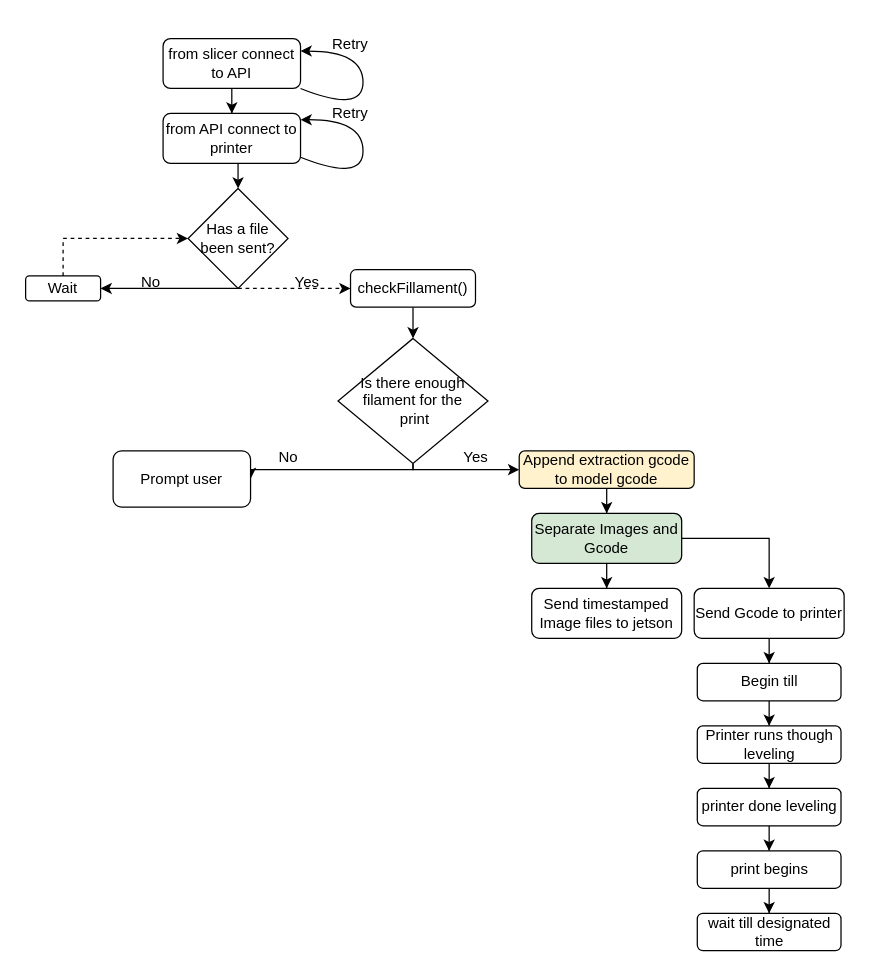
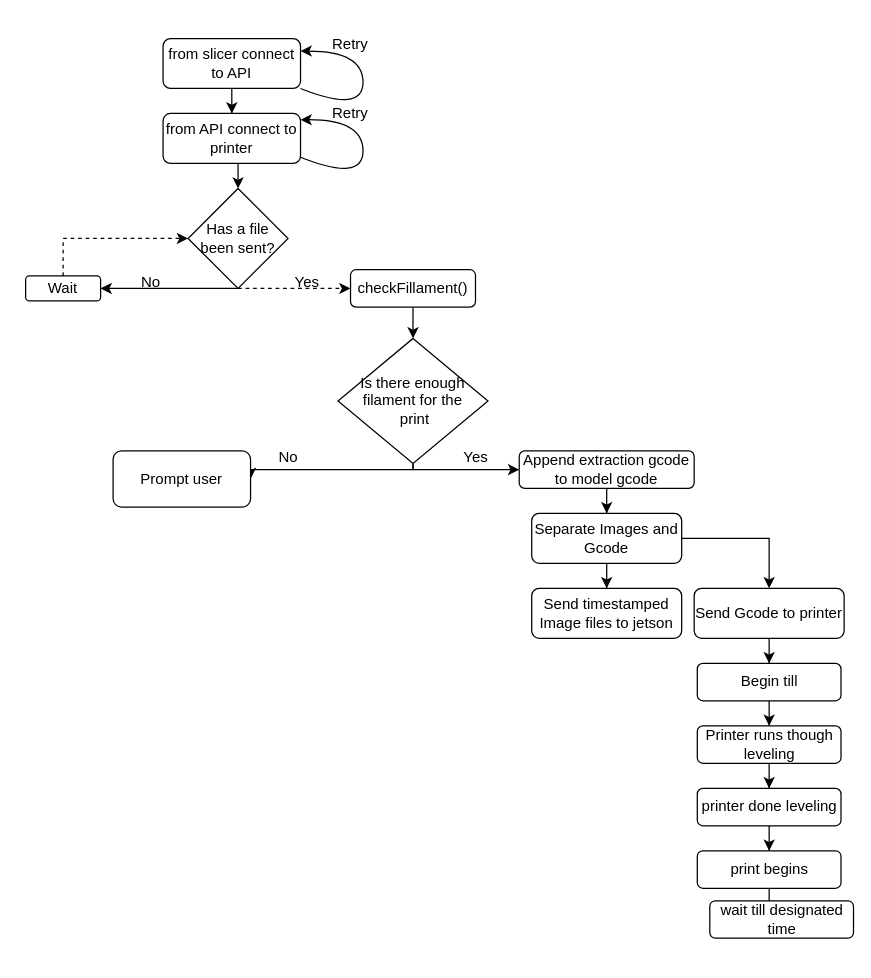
node "Append extraction gcode to model gcode": fillcolor #fff2cc -> #ffffff
node "Separate Images and Gcode": fillcolor #d5e8d4 -> #ffffff
node "wait till designated time": moved (769, 932) -> (782, 919)
